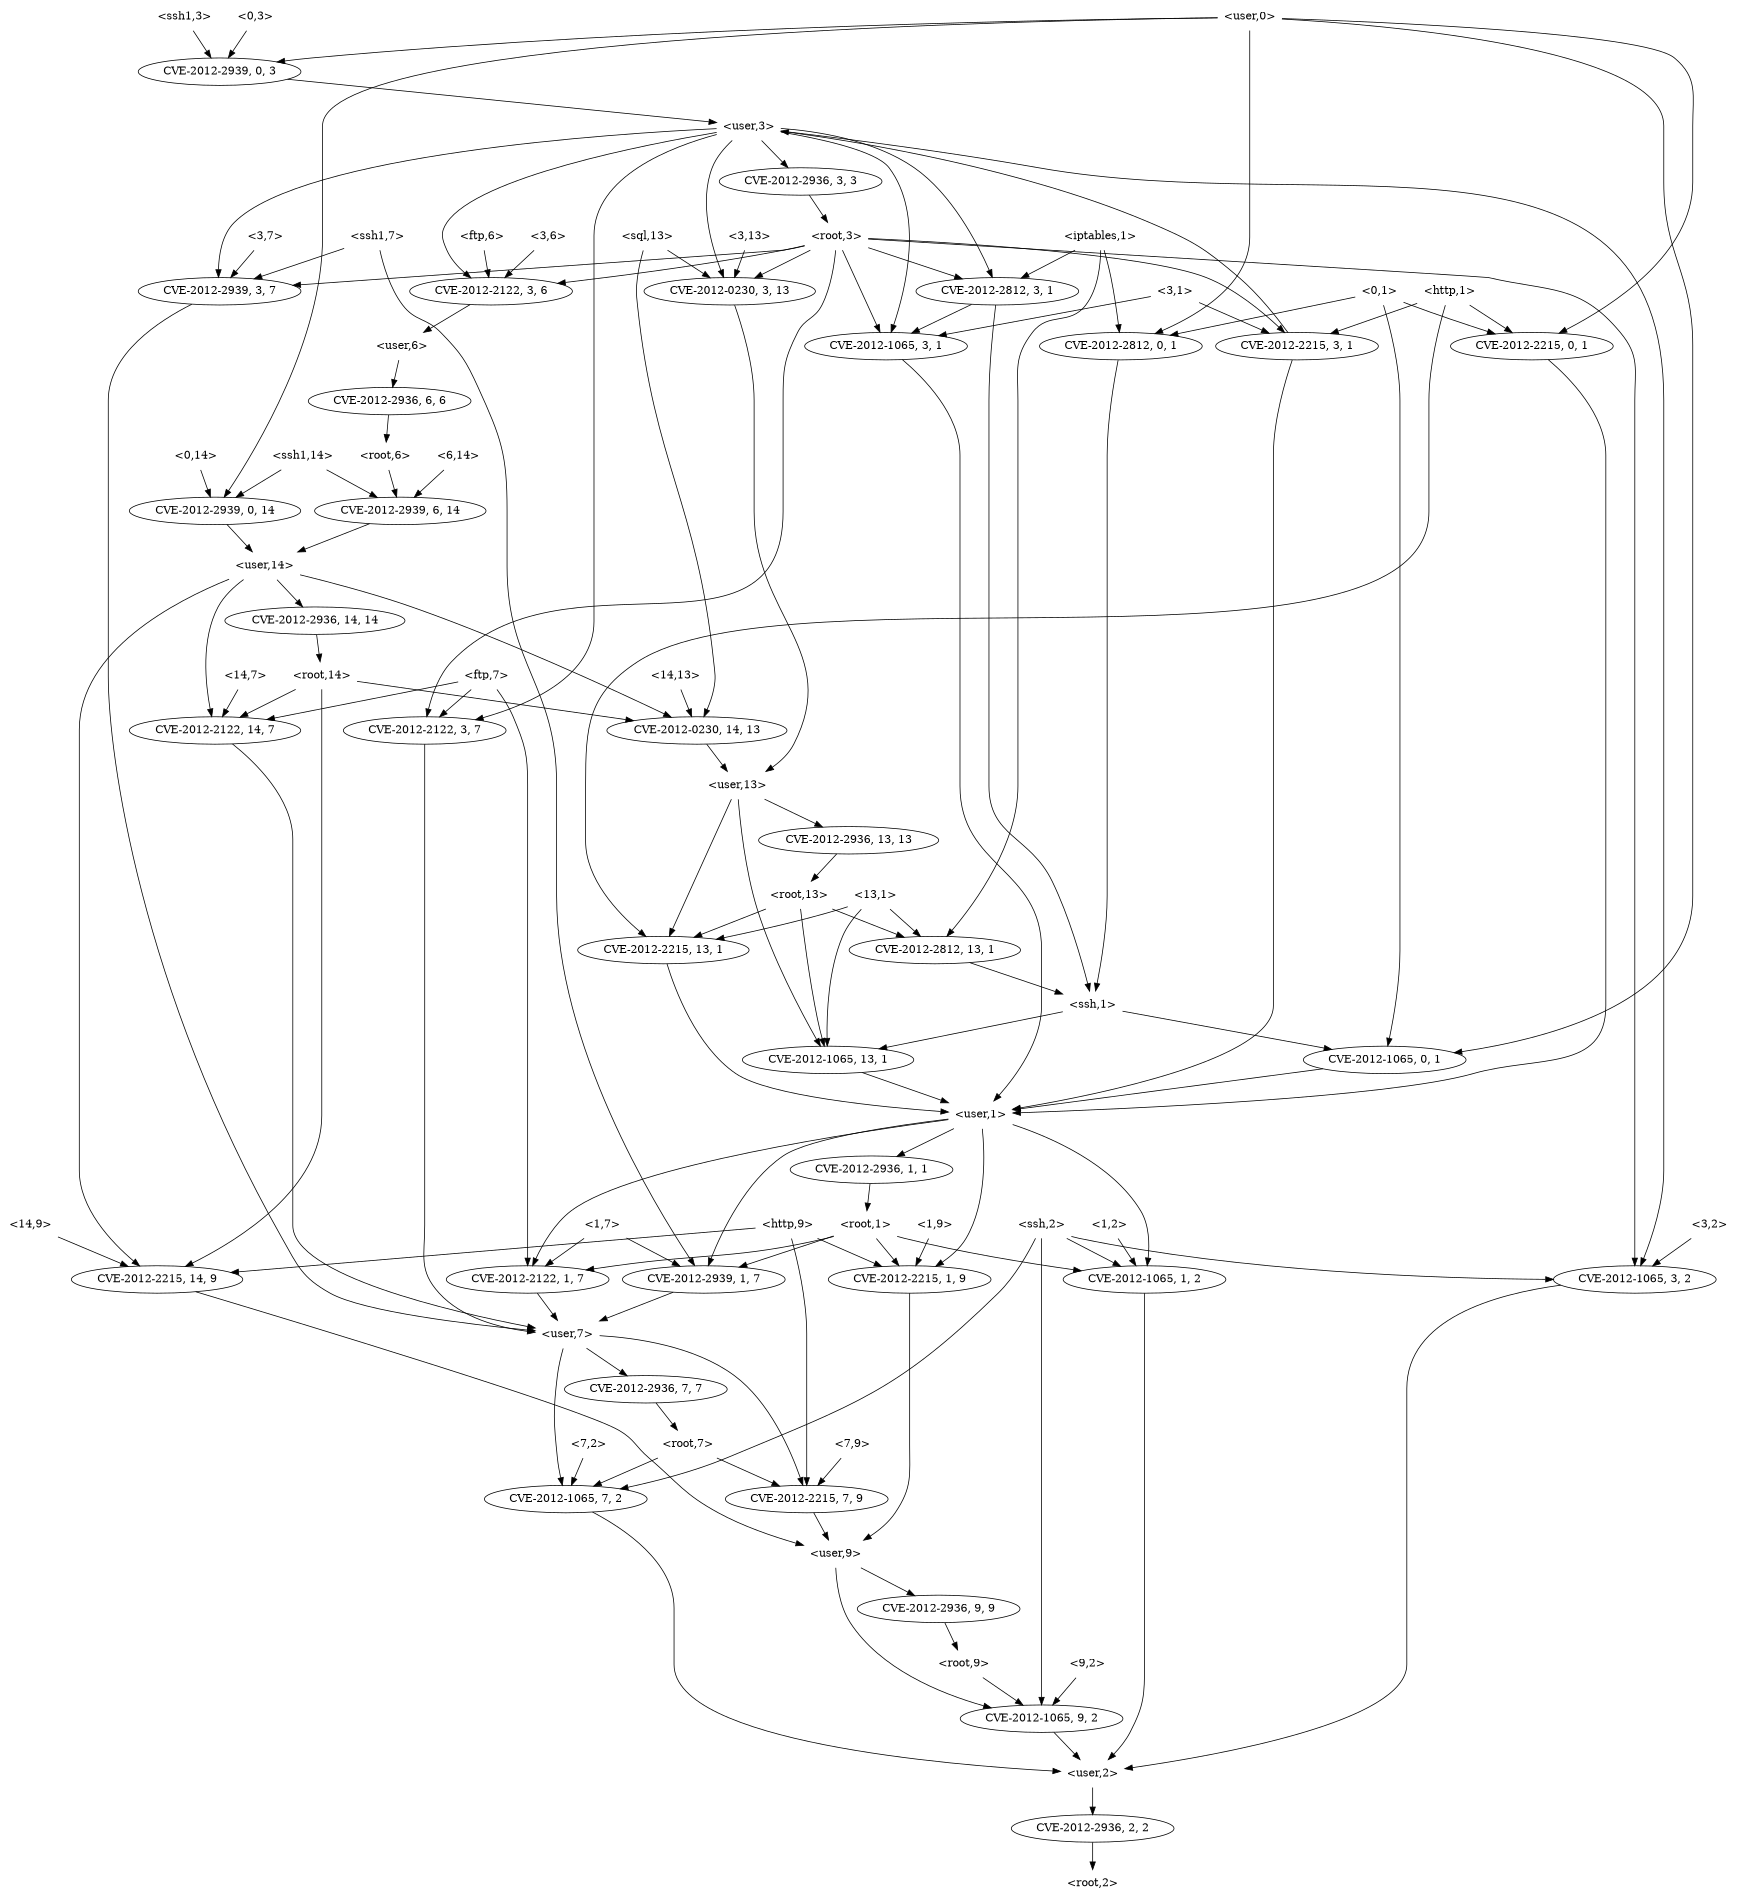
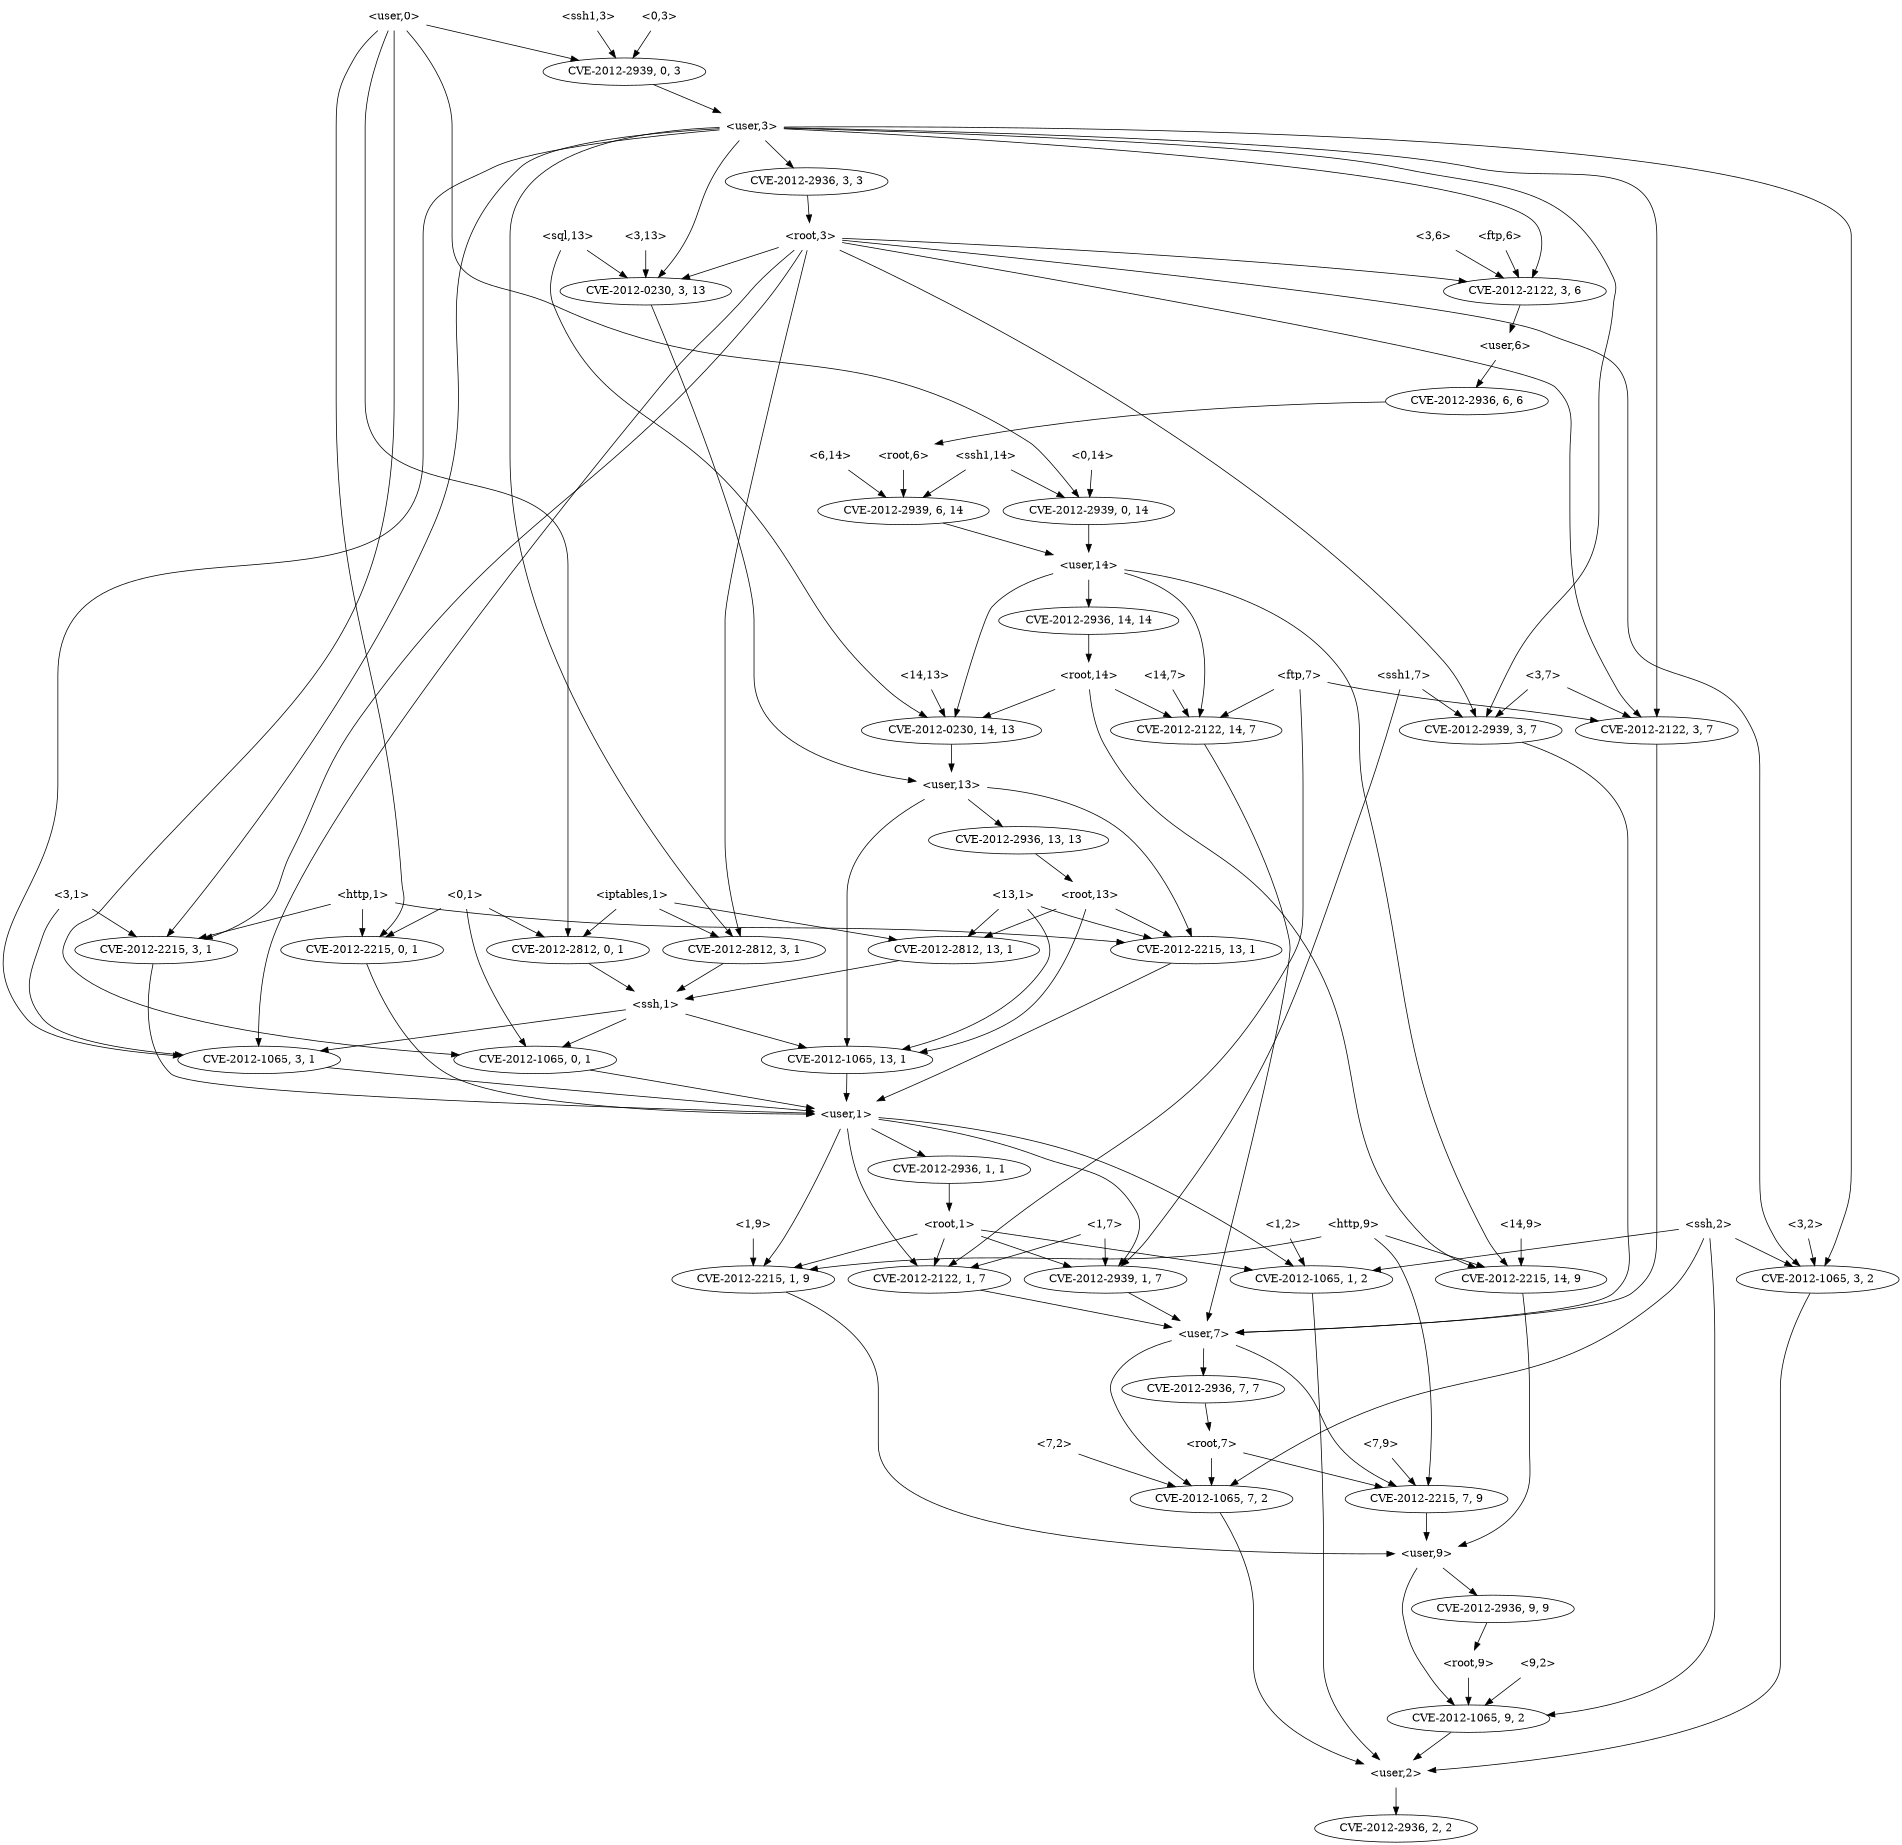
edge "CVE-2012-2215, 3, 1" -> "<user,3>": reversed
edge "CVE-2012-2812, 3, 1" -> "CVE-2012-1065, 3, 1": now "<ssh,1>" -> "CVE-2012-1065, 3, 1"
edge "<3,7>" -> "CVE-2012-2122, 3, 7": added
node "<root,2>": removed
